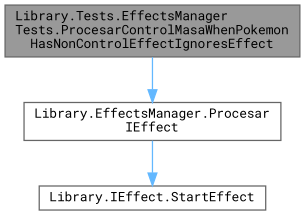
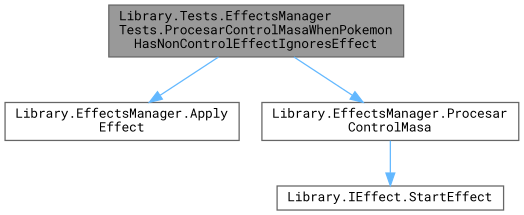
node "Library.EffectsManager.Apply Effect": added
node "Library.EffectsManager.Procesar IEffect": label "Library.EffectsManager.Procesar IEffect" -> "Library.EffectsManager.Procesar ControlMasa"
